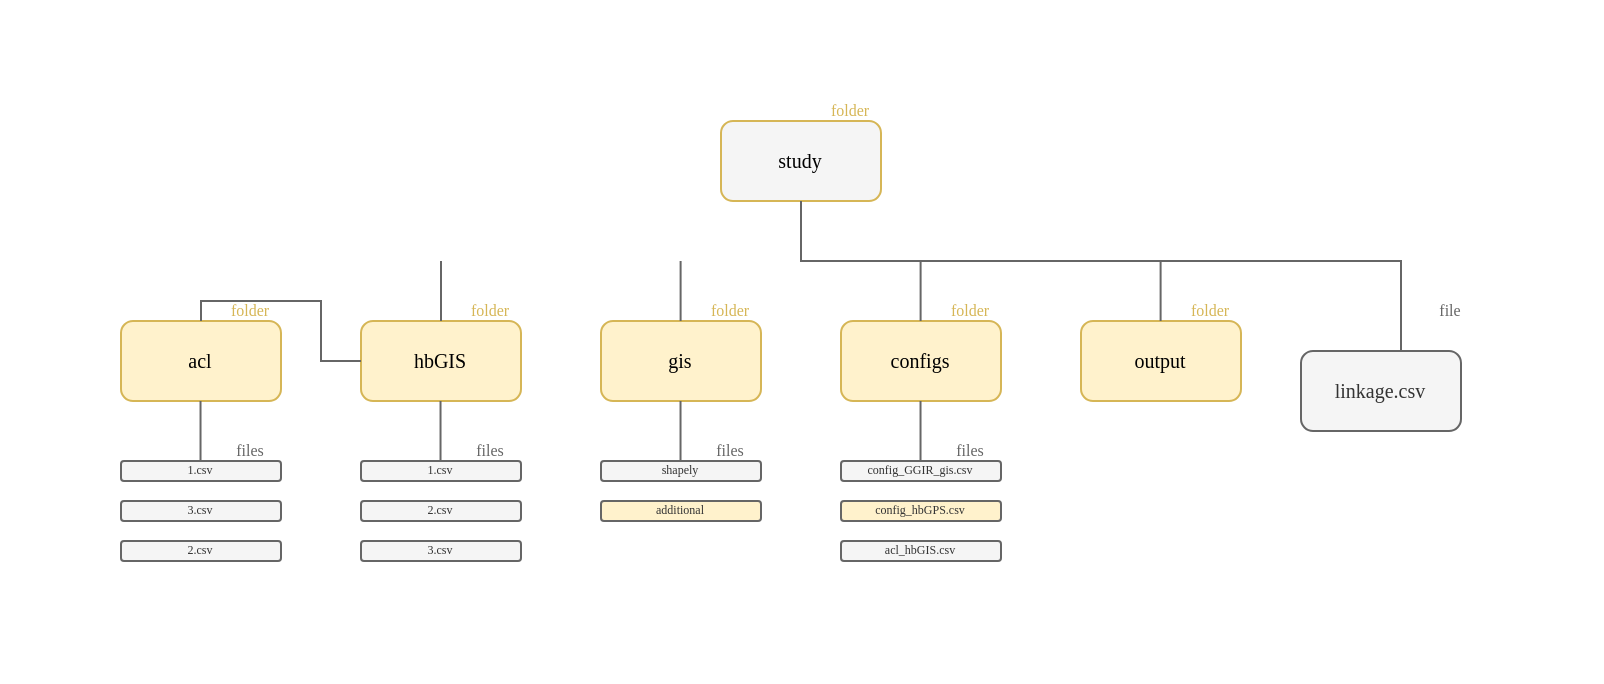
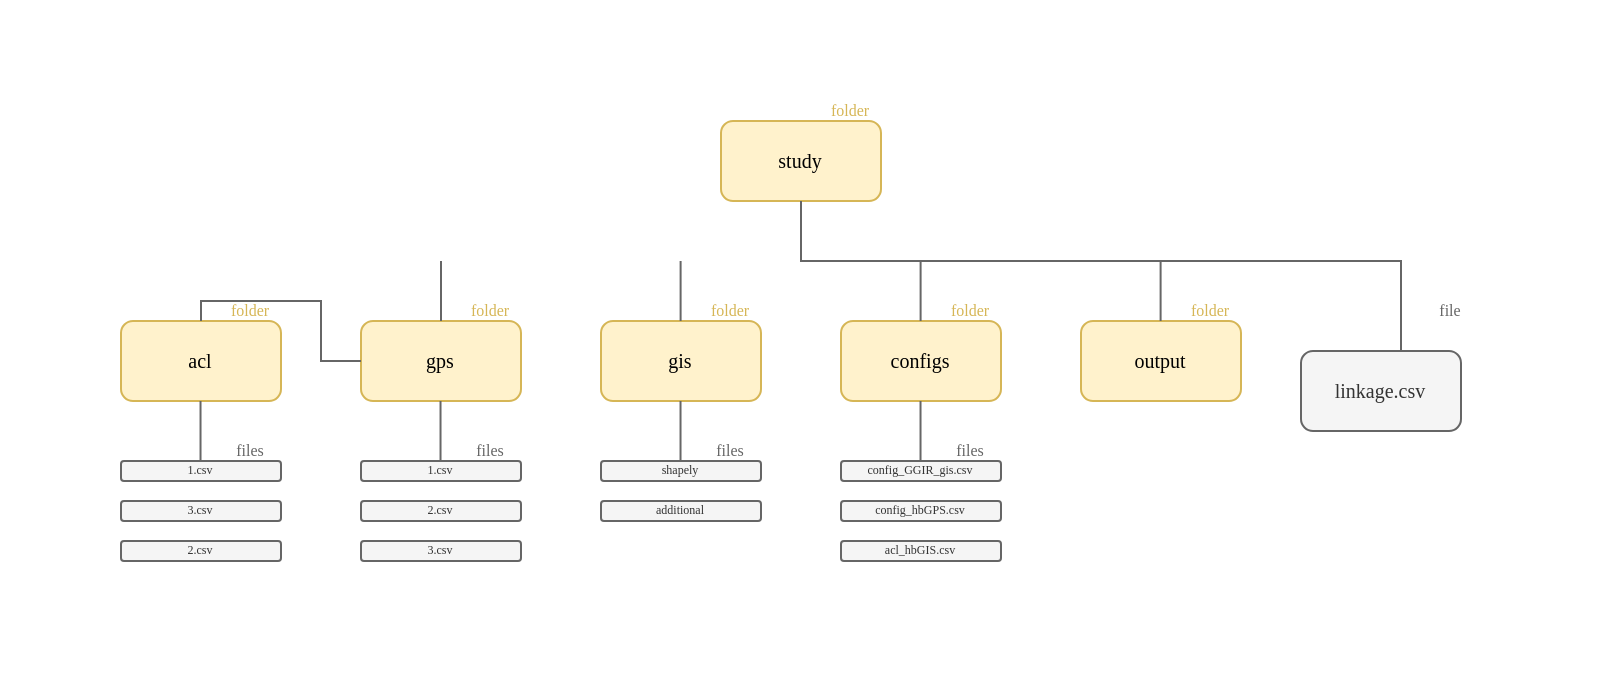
node "study": fillcolor #f5f5f5 -> #fff2cc
node "hbGIS": label "hbGIS" -> "gps"
node "additional": fillcolor #fff2cc -> #f5f5f5
node "config_hbGPS.csv": fillcolor #fff2cc -> #f5f5f5
